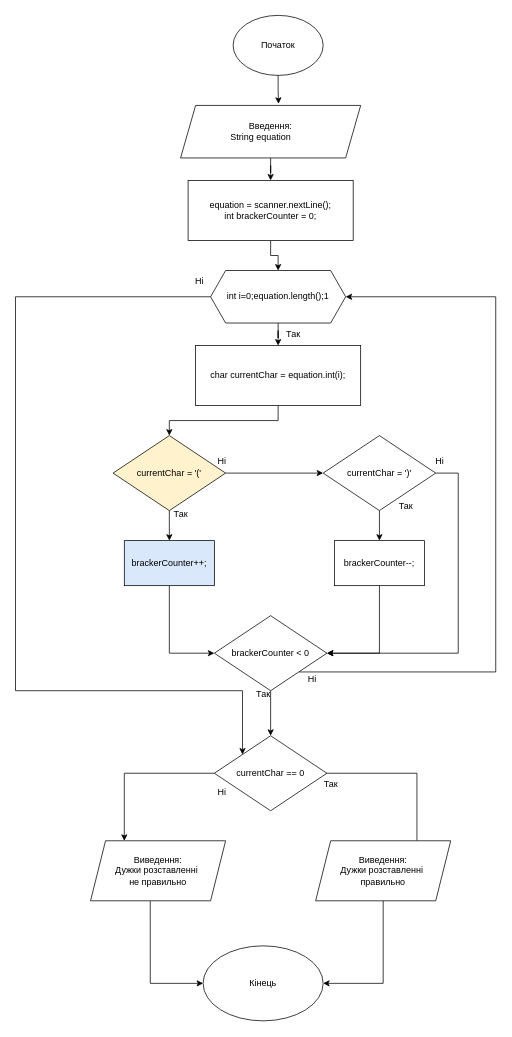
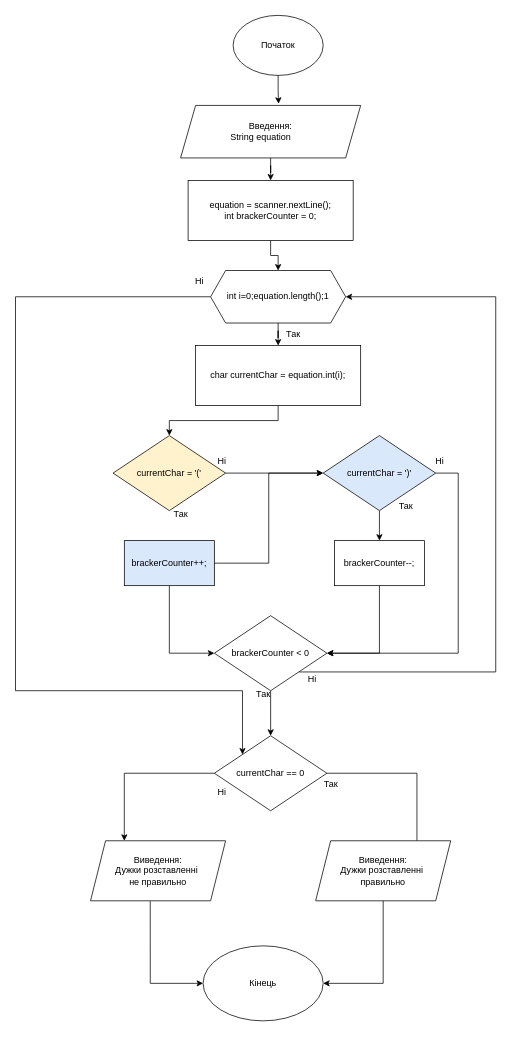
node "currentChar = ')'": fillcolor #ffffff -> #dae8fc
edge "currentChar = '('" -> "brackerCounter++;": removed
edge "brackerCounter++;" -> "currentChar = ')'": added
